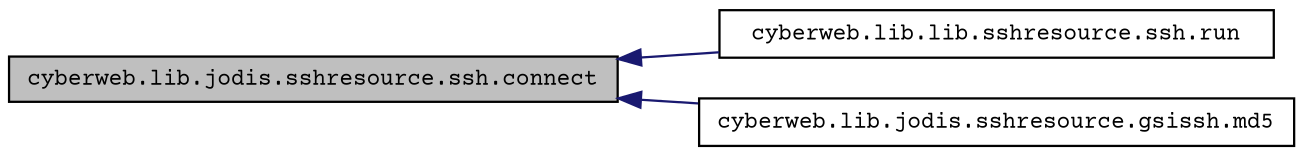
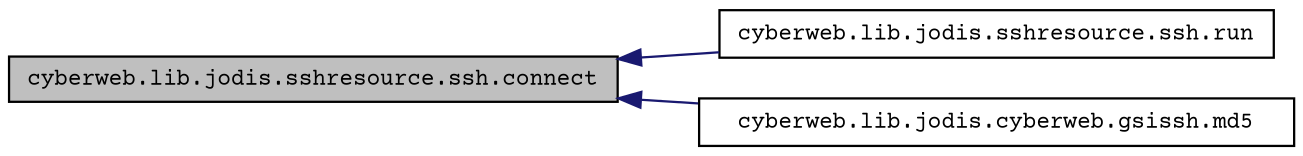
node "cyberweb.lib.lib.sshresource.ssh.run": label "cyberweb.lib.lib.sshresource.ssh.run" -> "cyberweb.lib.jodis.sshresource.ssh.run"
node "cyberweb.lib.jodis.sshresource.gsissh.md5": label "cyberweb.lib.jodis.sshresource.gsissh.md5" -> "cyberweb.lib.jodis.cyberweb.gsissh.md5"
